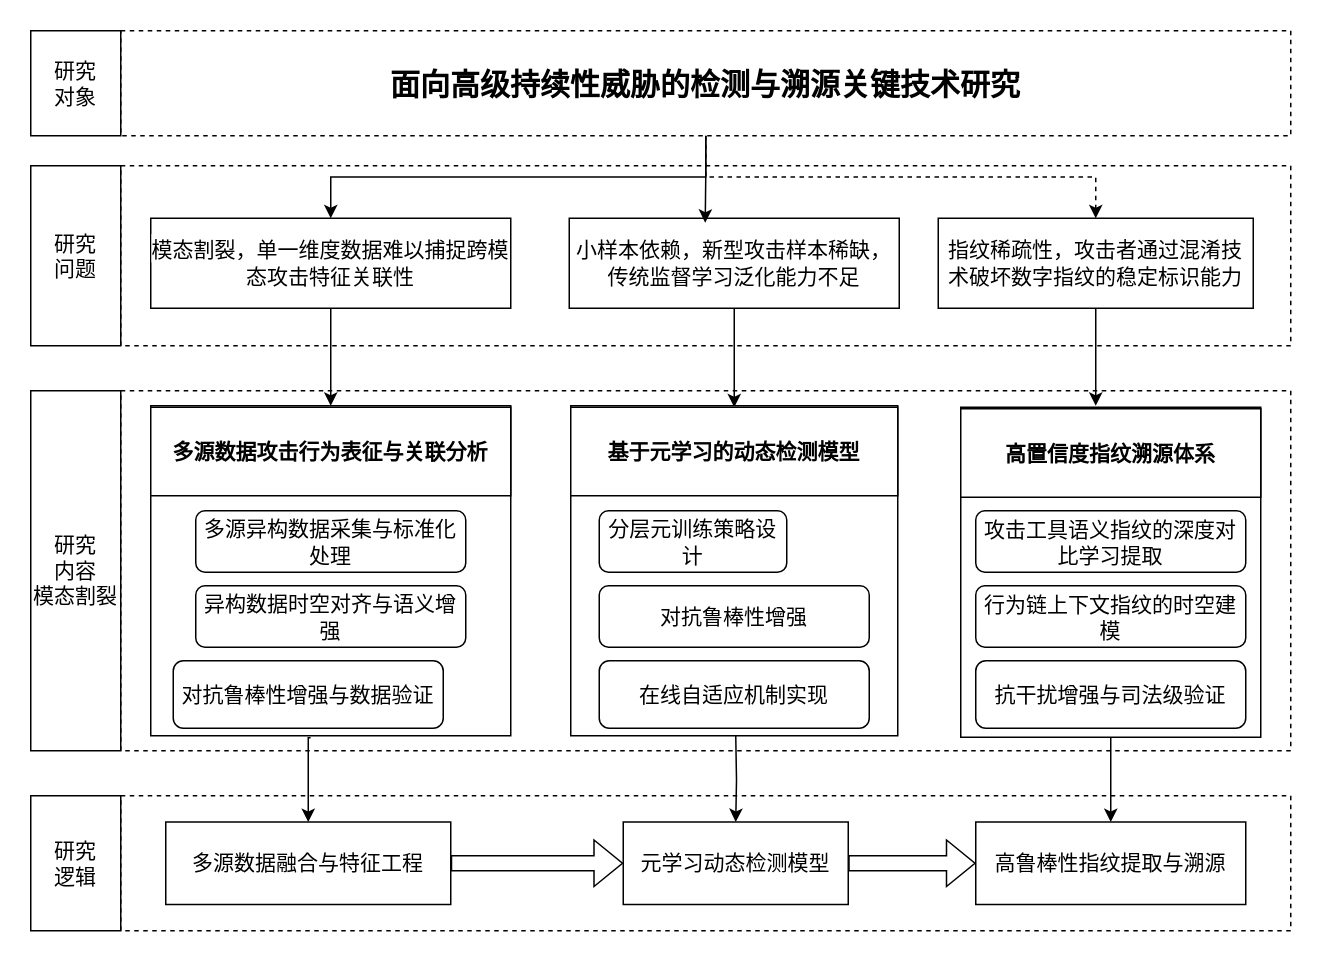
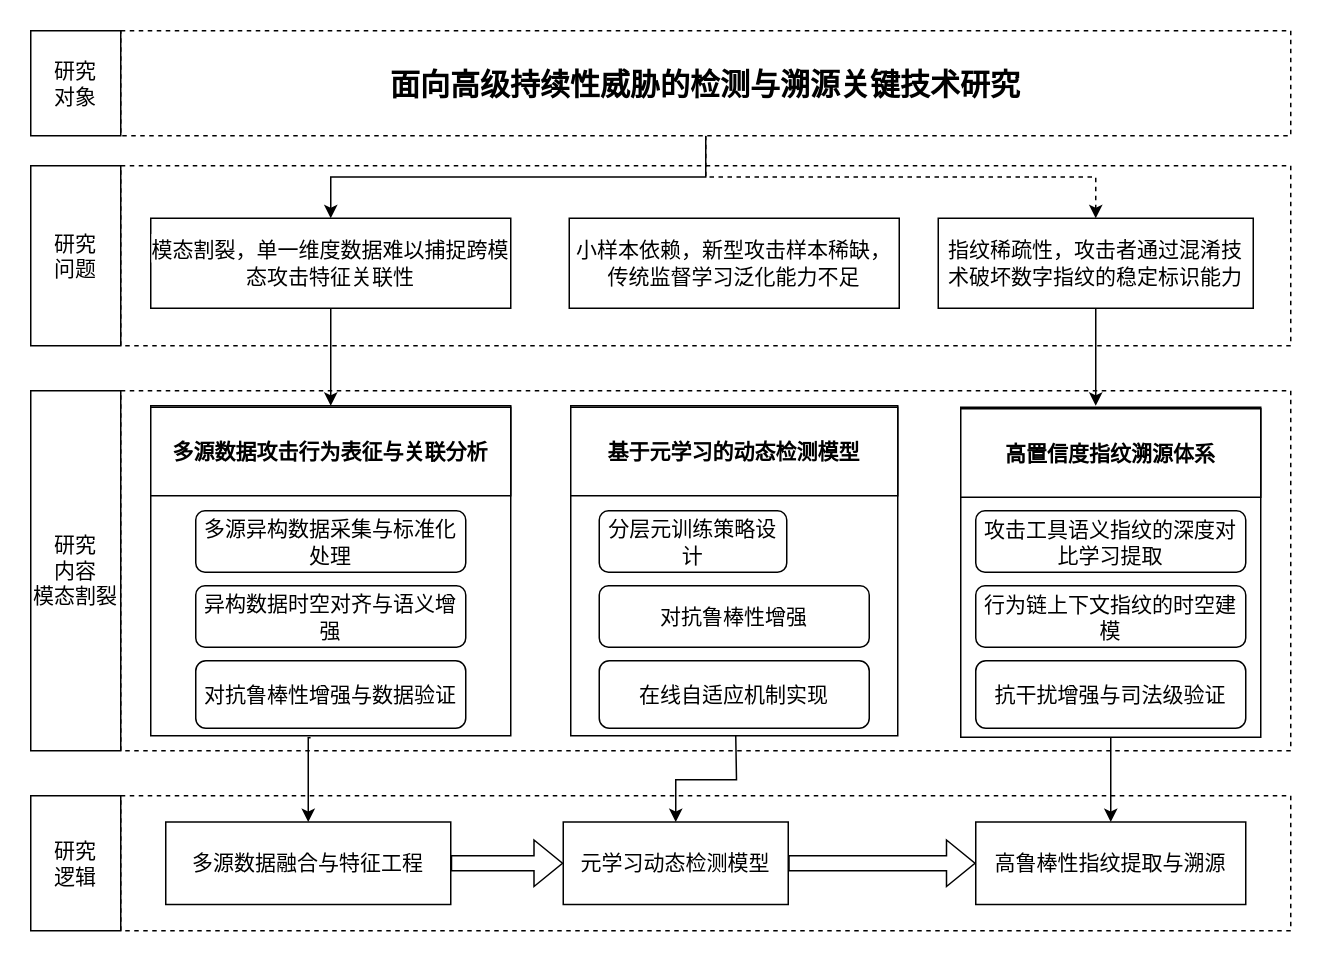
edge "面向高级持续性威胁的检测与溯源关键技术研究" -> "小样本依赖，新型攻击样本稀缺，传统监督学习泛化能力不足": removed
edge "小样本依赖，新型攻击样本稀缺，传统监督学习泛化能力不足" -> "基于元学习的动态检测模型": removed
node "对抗鲁棒性增强与数据验证": moved (308, 695) -> (331, 695)
node "元学习动态检测模型": moved (736, 863) -> (676, 863)
